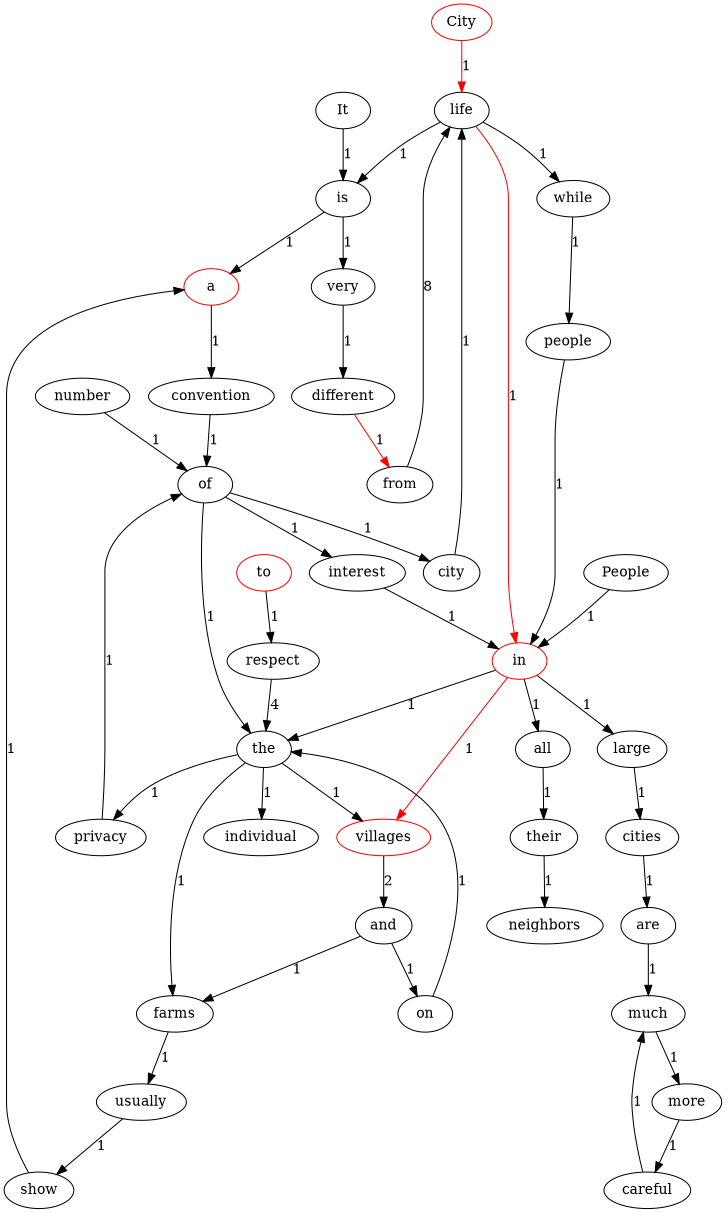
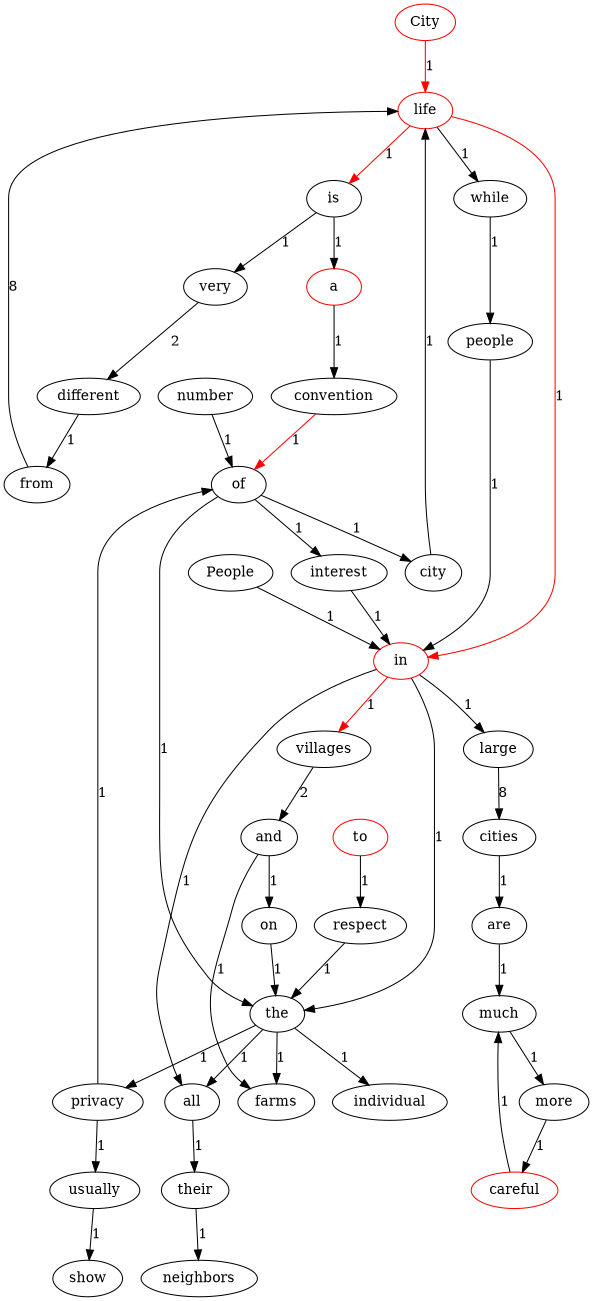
node "It": removed
node "life": color black -> red
edge "life" -> "is": color black -> red
edge "very" -> "different": label "1" -> "2"
edge "convention" -> "of": color black -> red
edge "different" -> "from": color red -> black
edge "show" -> "a": removed, label "1"
edge "respect" -> "the": label "4" -> "1"
edge "the" -> "villages": now "the" -> "all"
edge "large" -> "cities": label "1" -> "8"
node "villages": color red -> black
edge "farms" -> "usually": now "privacy" -> "usually"
node "careful": color black -> red
